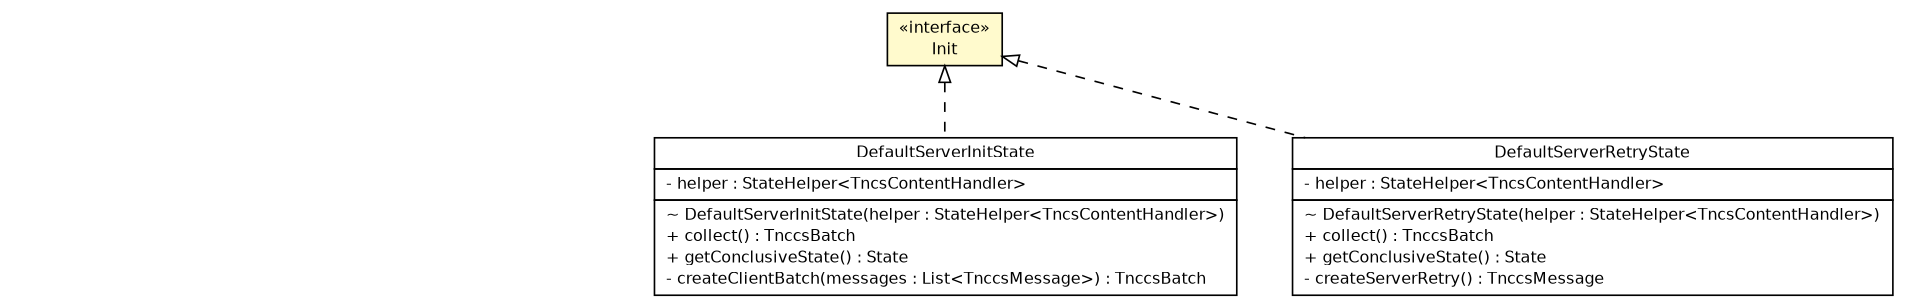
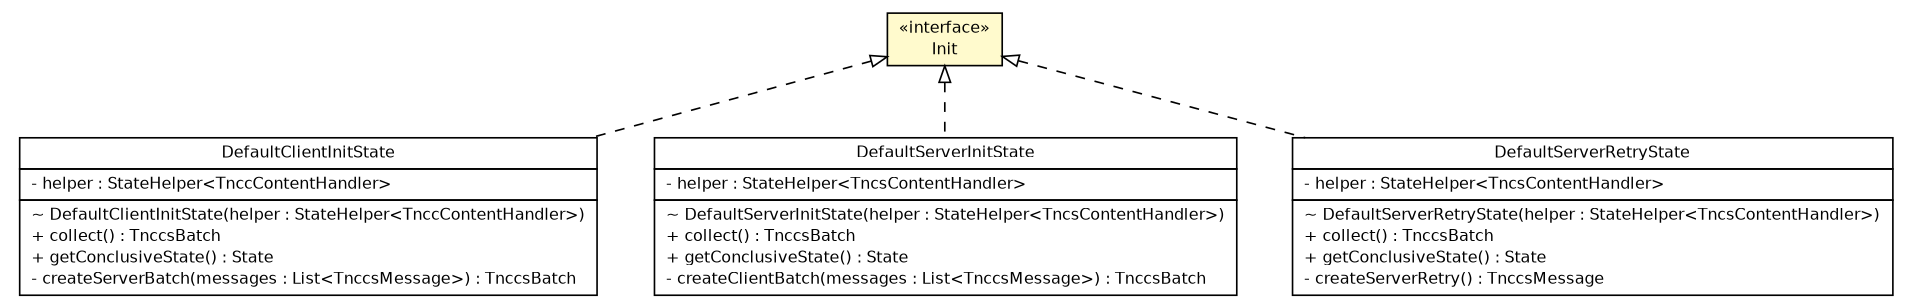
node "DefaultClientInitState": added
